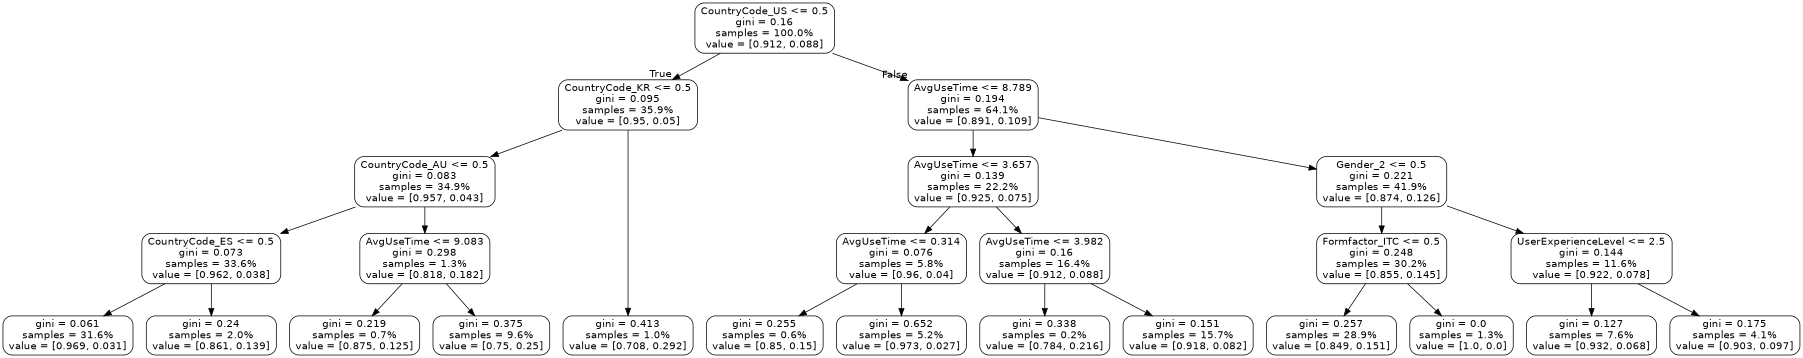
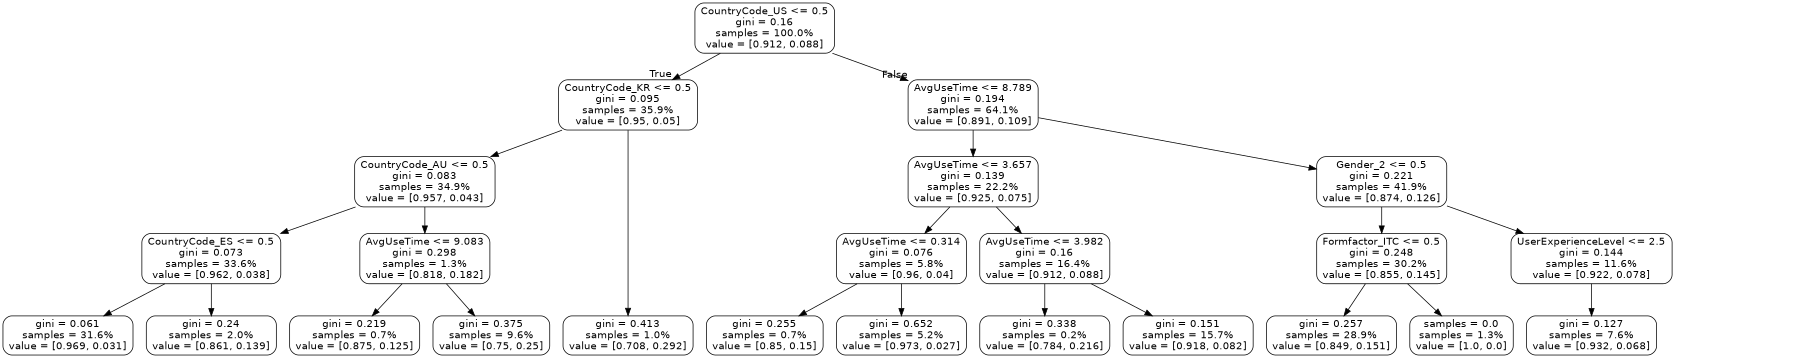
node "gini = 0.255 samples = 0.6% value = [0.85, 0.15]": label "gini = 0.255 samples = 0.6% value = [0.85, 0.15]" -> "gini = 0.255 samples = 0.7% value = [0.85, 0.15]"
node "gini = 0.0 samples = 1.3% value = [1.0, 0.0]": label "gini = 0.0 samples = 1.3% value = [1.0, 0.0]" -> "samples = 0.0 samples = 1.3% value = [1.0, 0.0]"
node "gini = 0.175 samples = 4.1% value = [0.903, 0.097]": removed
